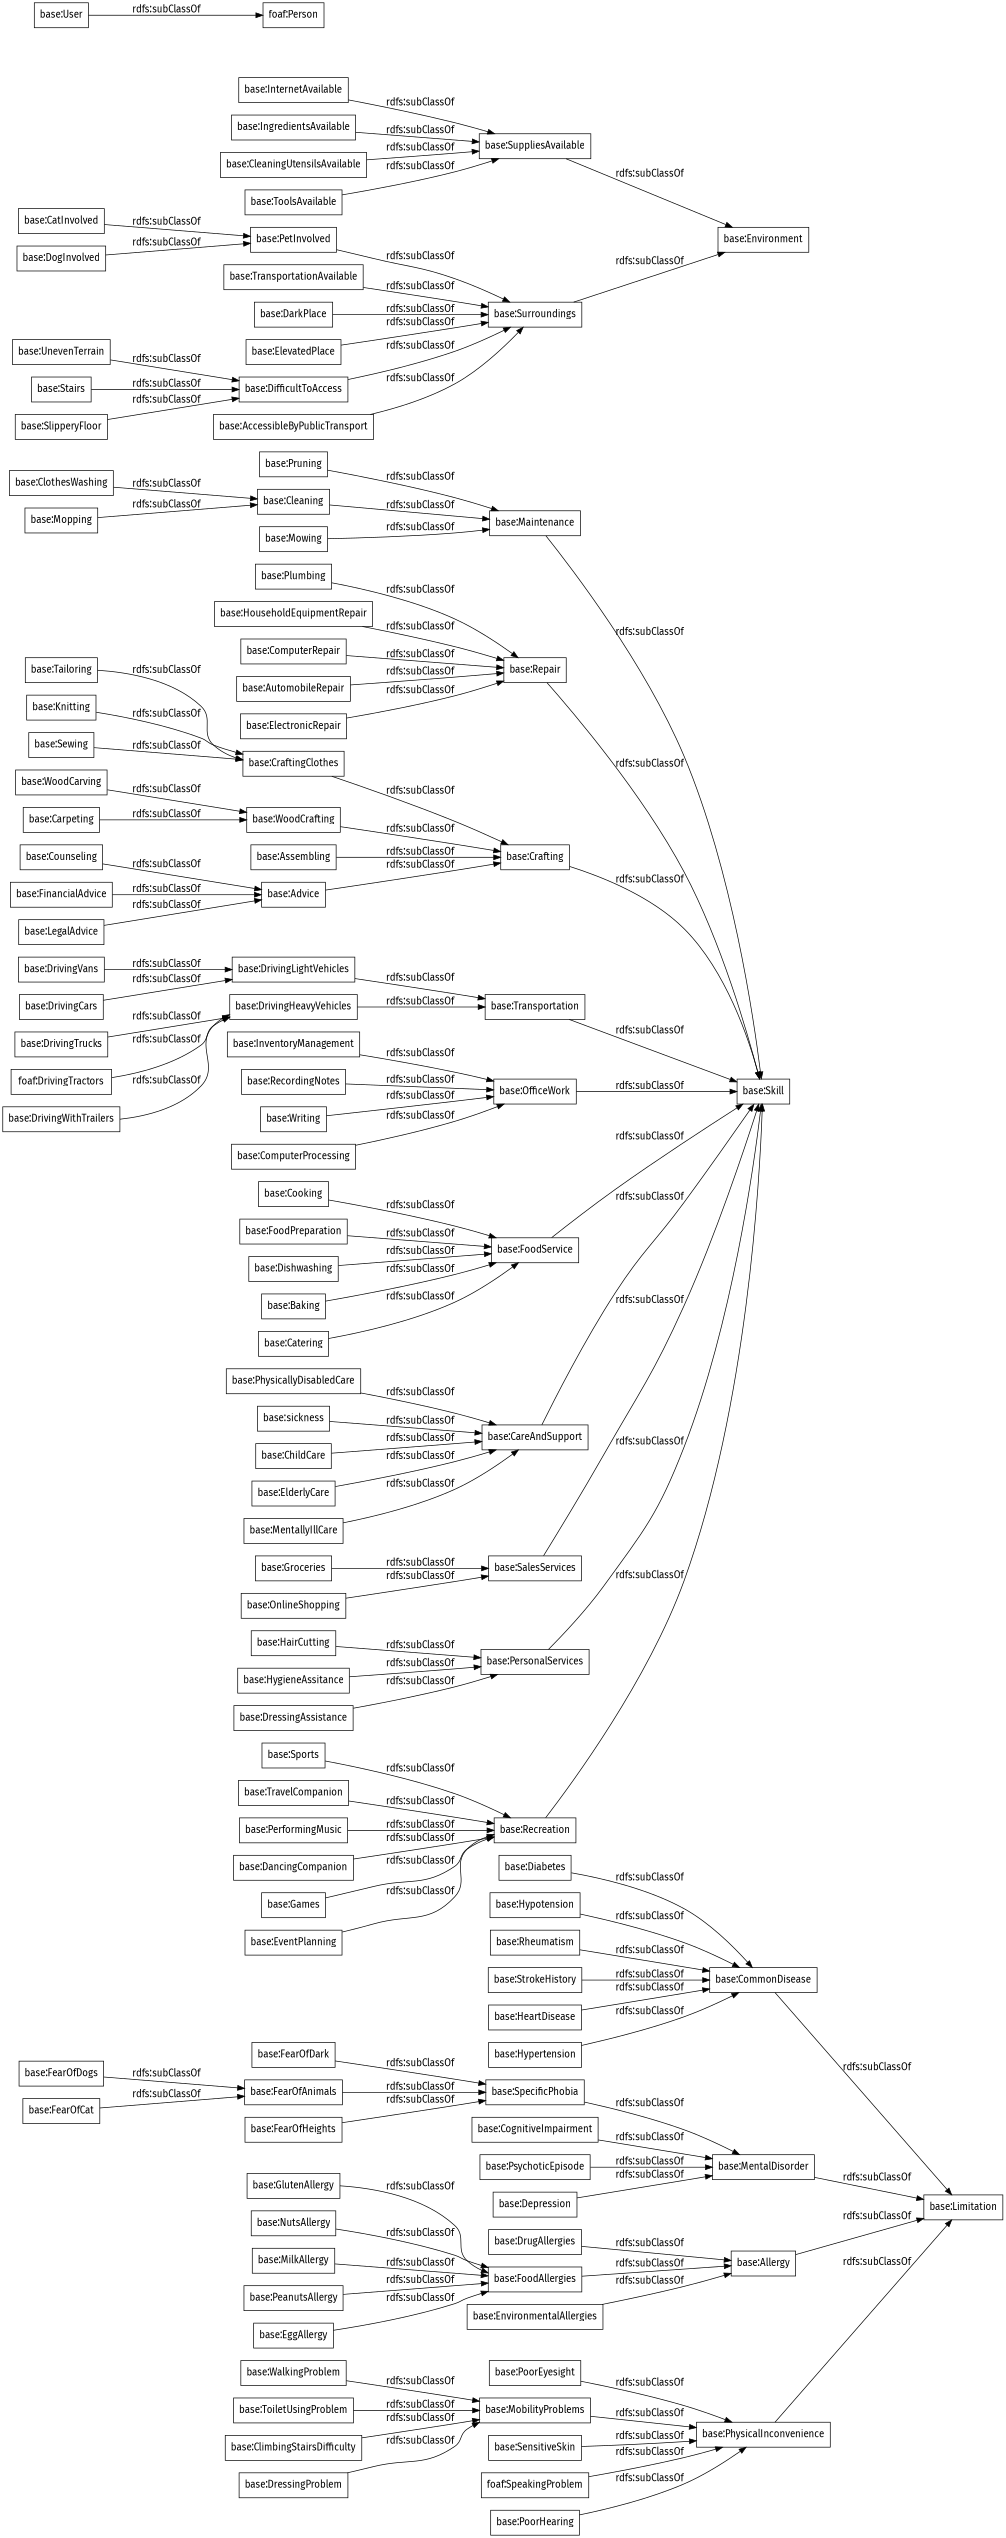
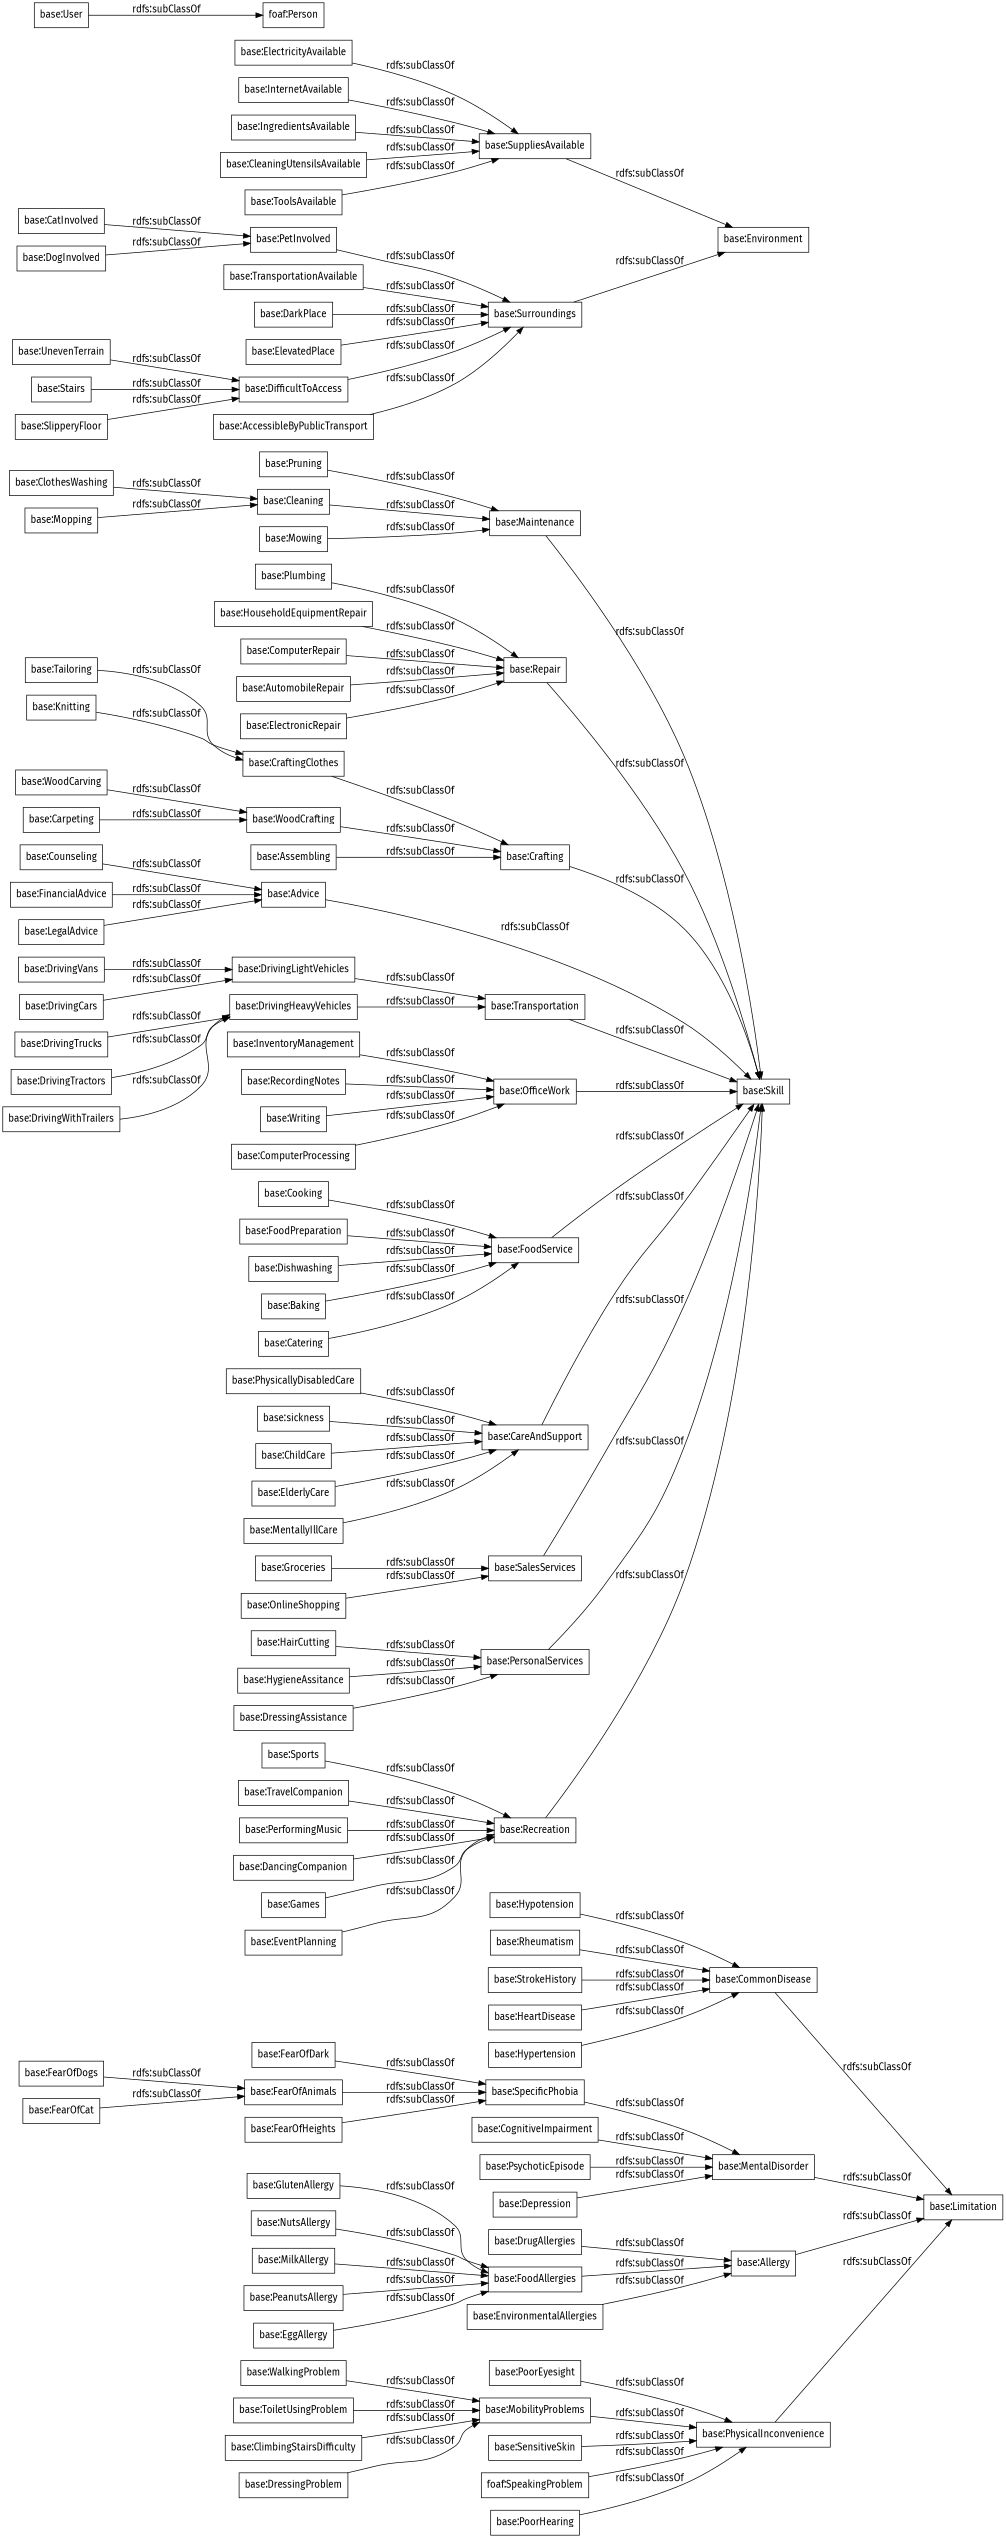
node "base:ElectricityAvailable": added
node "base:Sewing": removed
edge "base:Advice" -> "base:Crafting": now "base:Advice" -> "base:Skill"
node "foaf:DrivingTractors": label "foaf:DrivingTractors" -> "base:DrivingTractors"
node "base:Diabetes": removed
